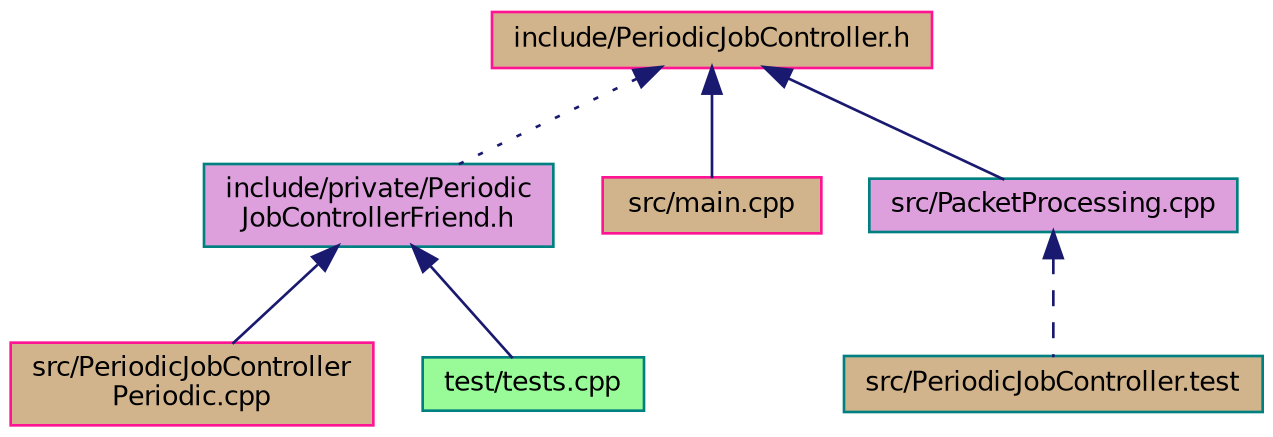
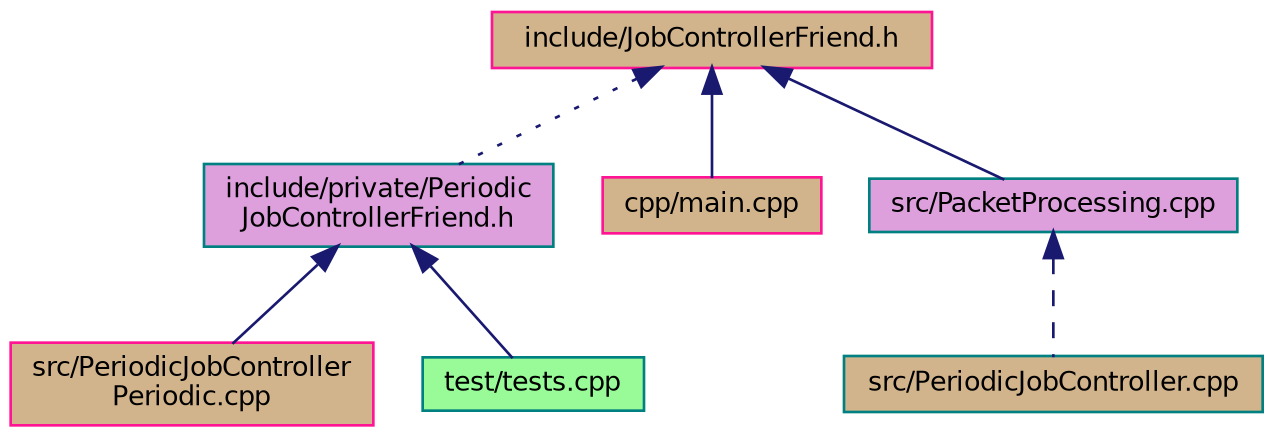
node "include/PeriodicJobController.h": label "include/PeriodicJobController.h" -> "include/JobControllerFriend.h"
node "src/main.cpp": label "src/main.cpp" -> "cpp/main.cpp"
node "src/PeriodicJobController.test": label "src/PeriodicJobController.test" -> "src/PeriodicJobController.cpp"
